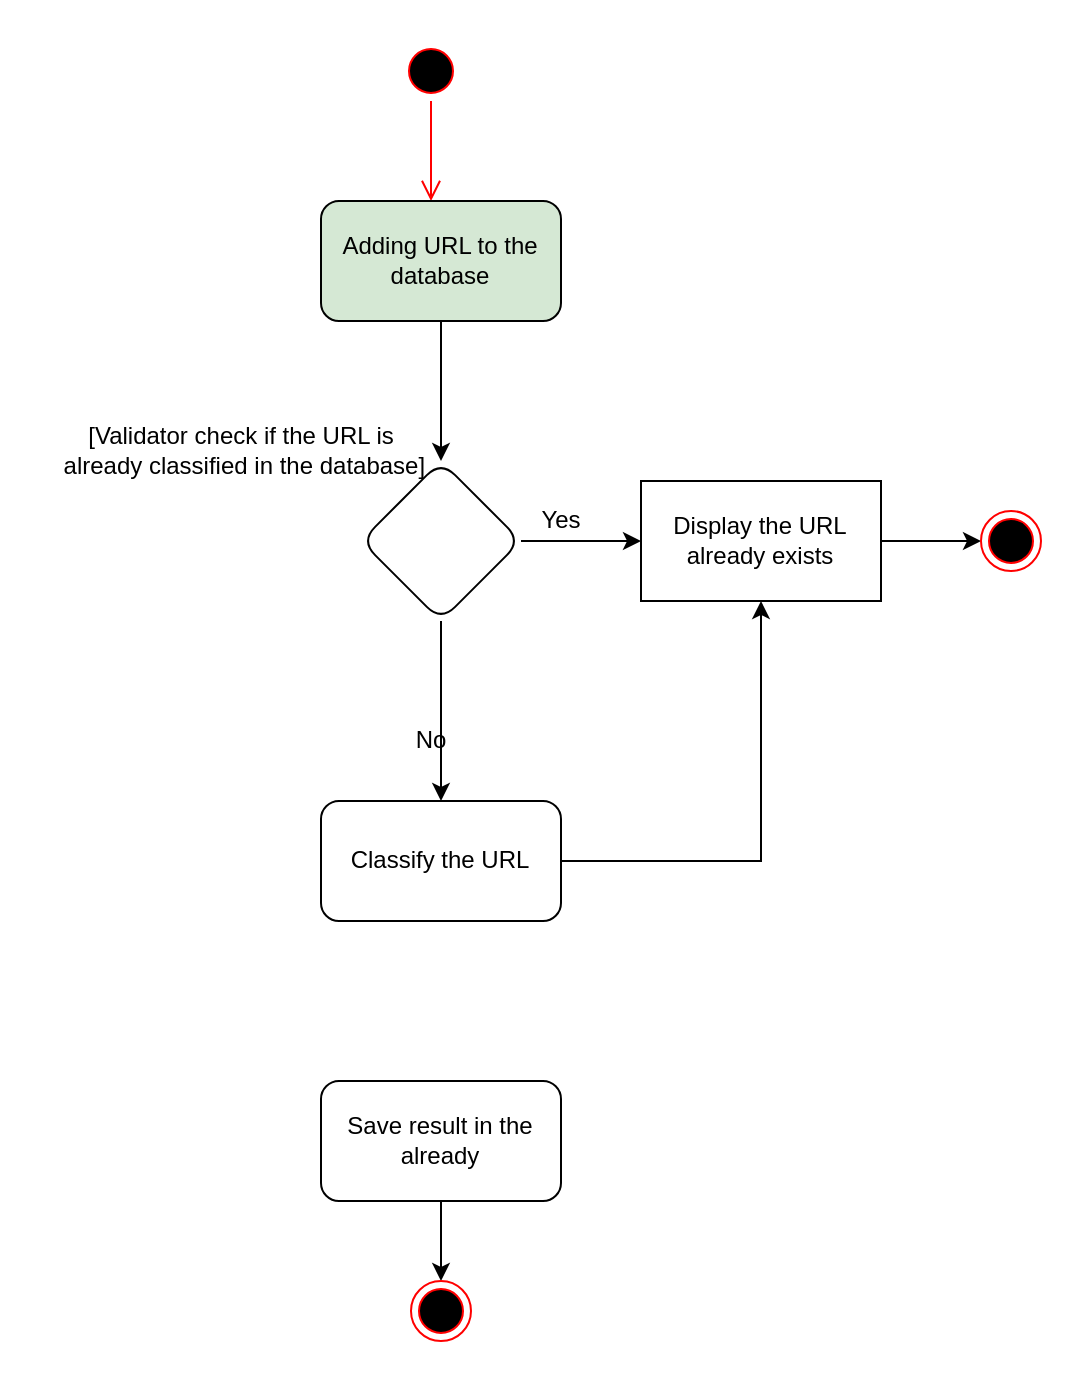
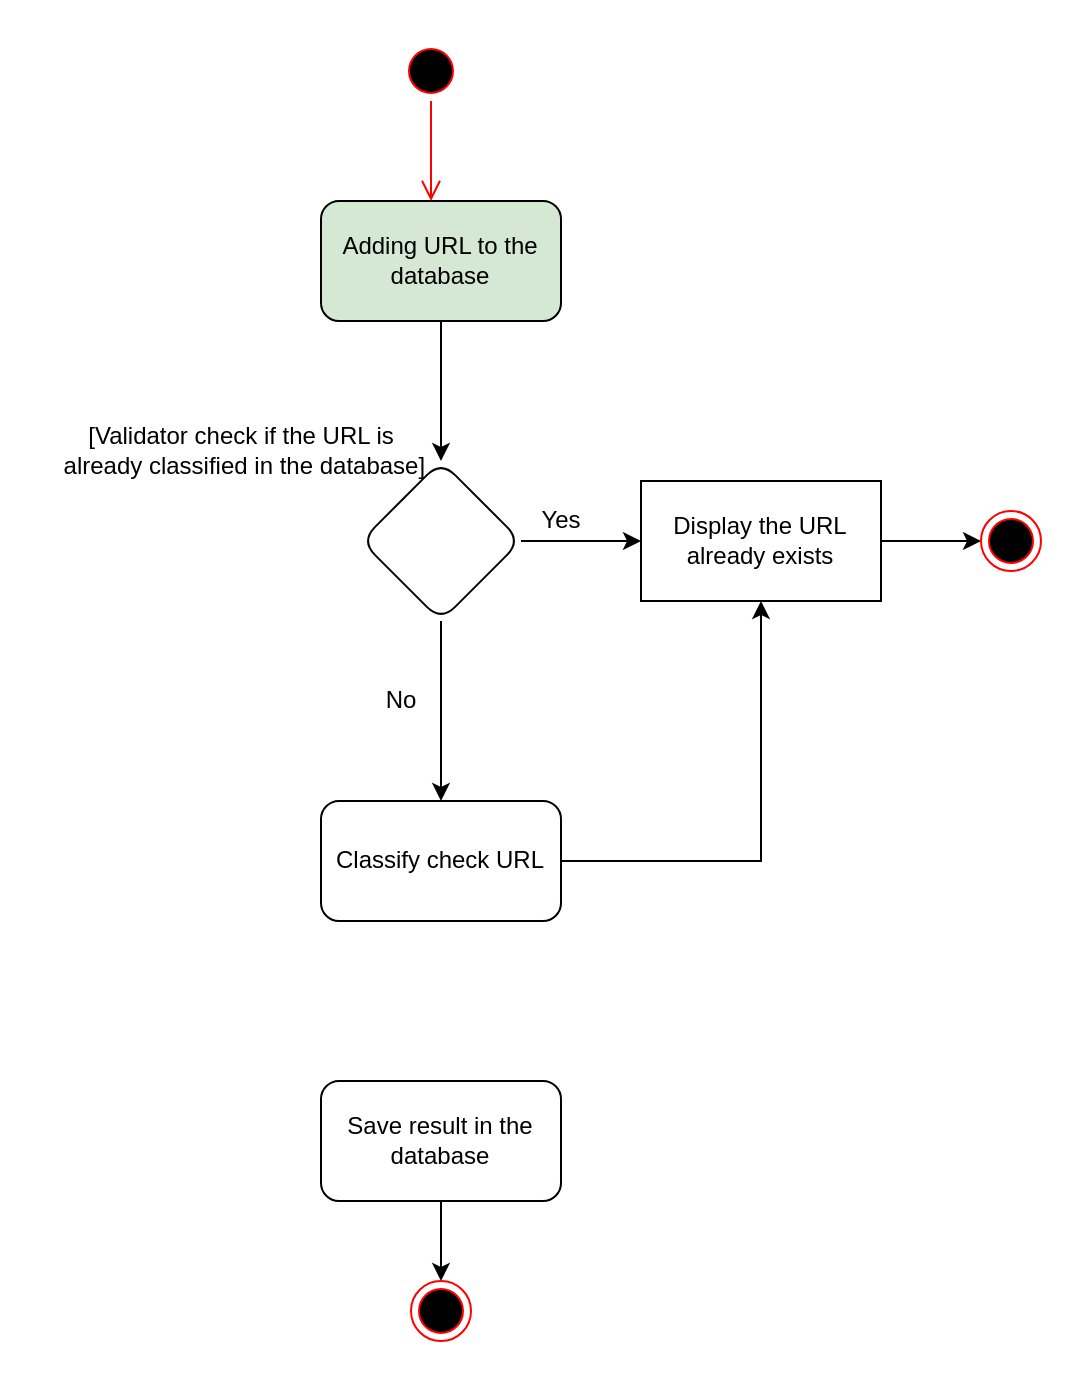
node "No": moved (431, 741) -> (401, 701)
node "Classify the URL": label "Classify the URL" -> "Classify check URL"
node "Save result in the already": label "Save result in the already" -> "Save result in the database"
